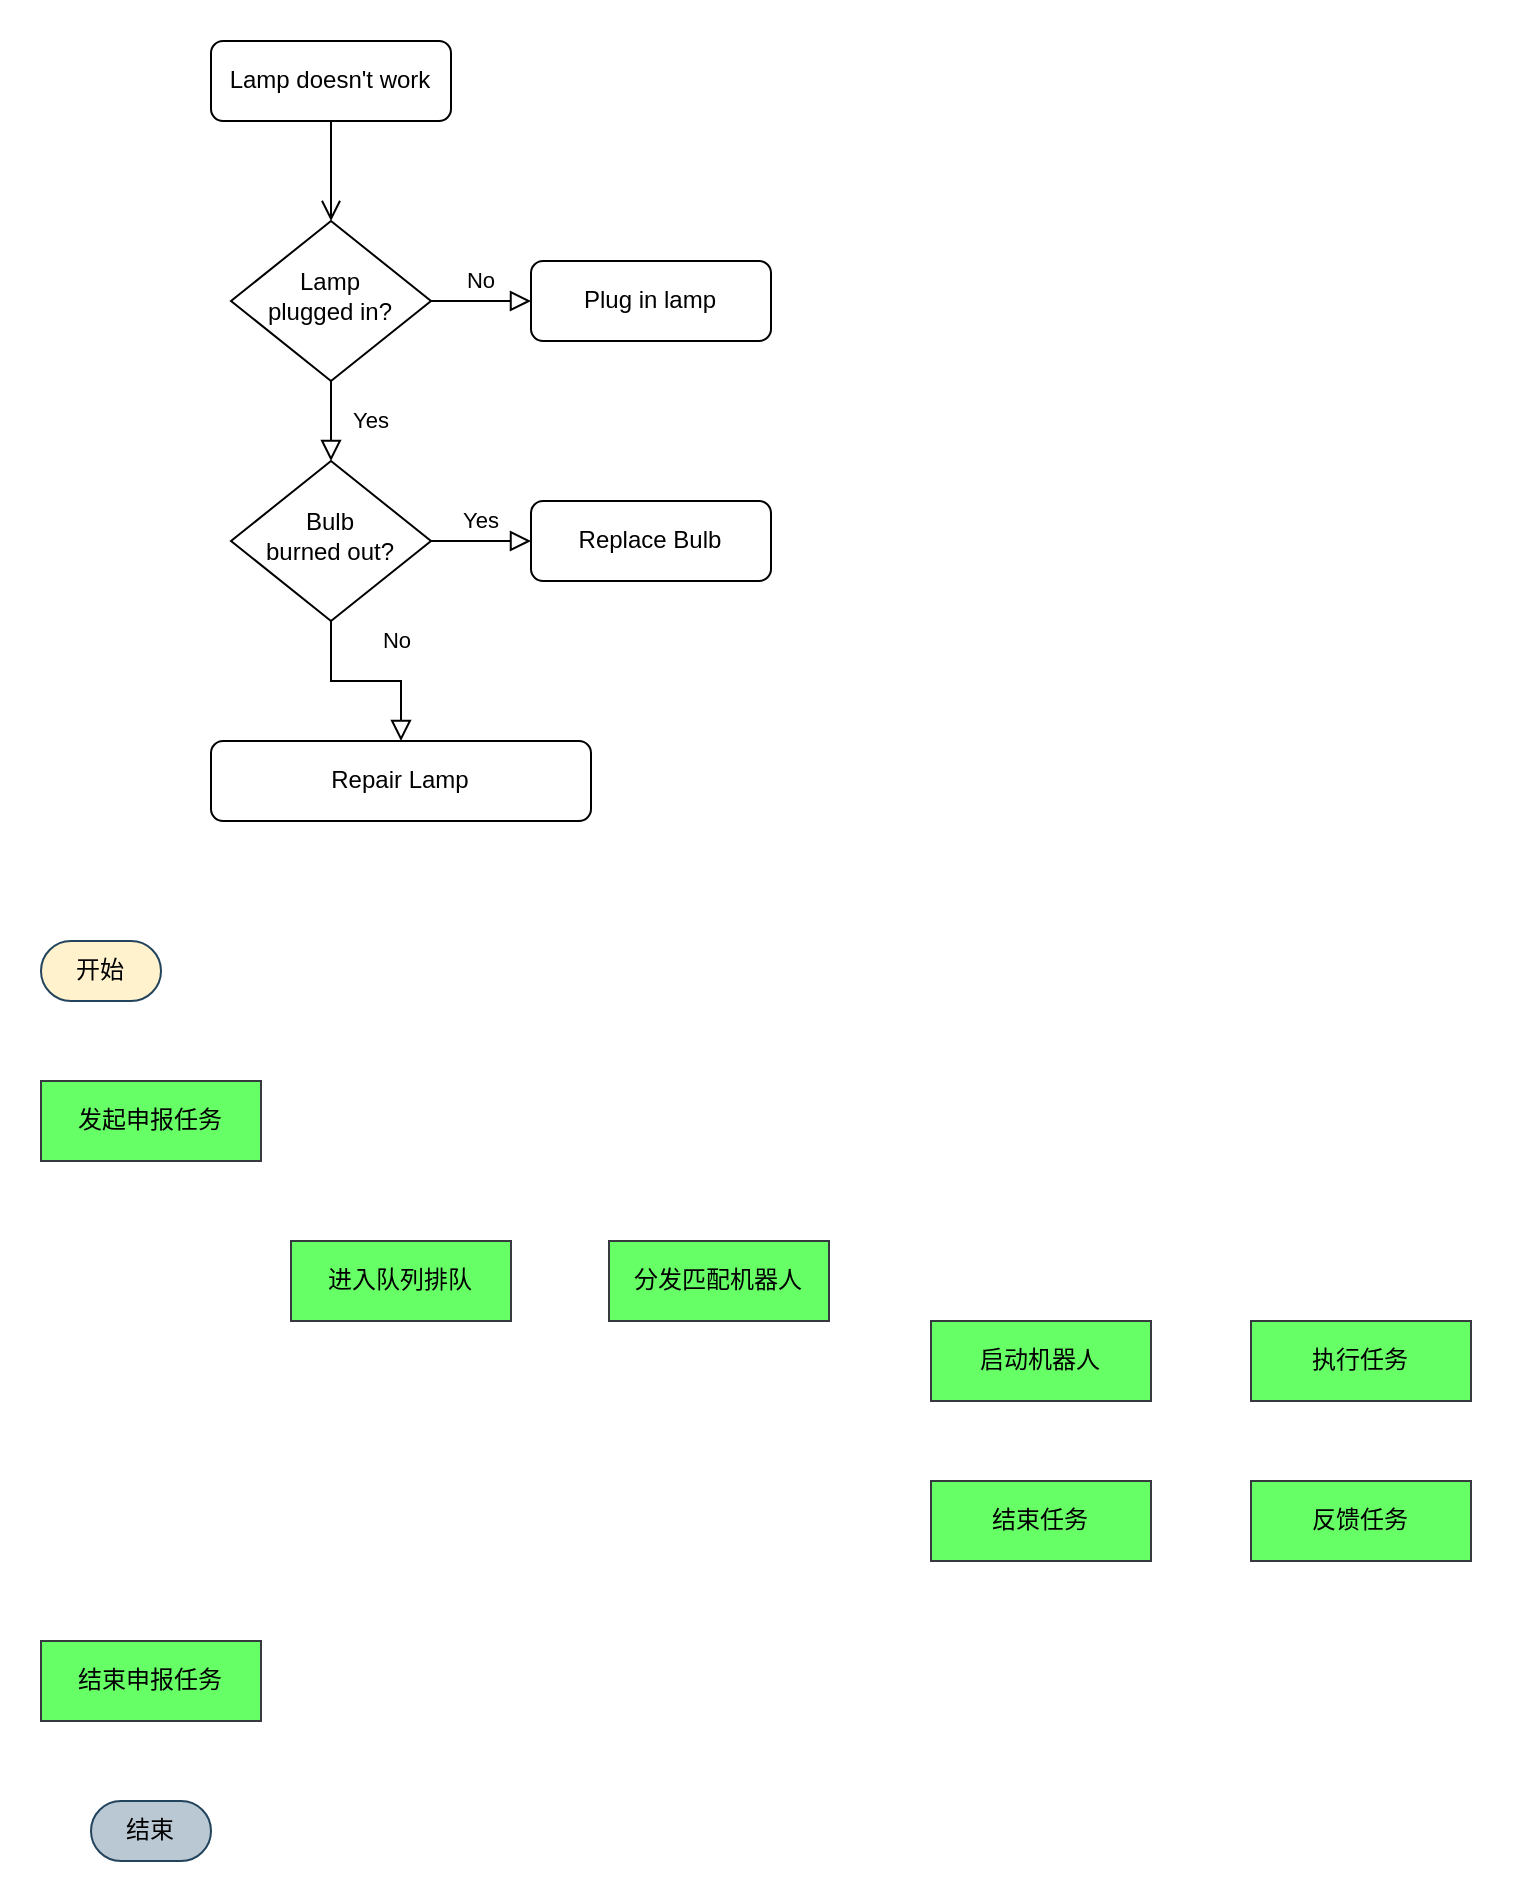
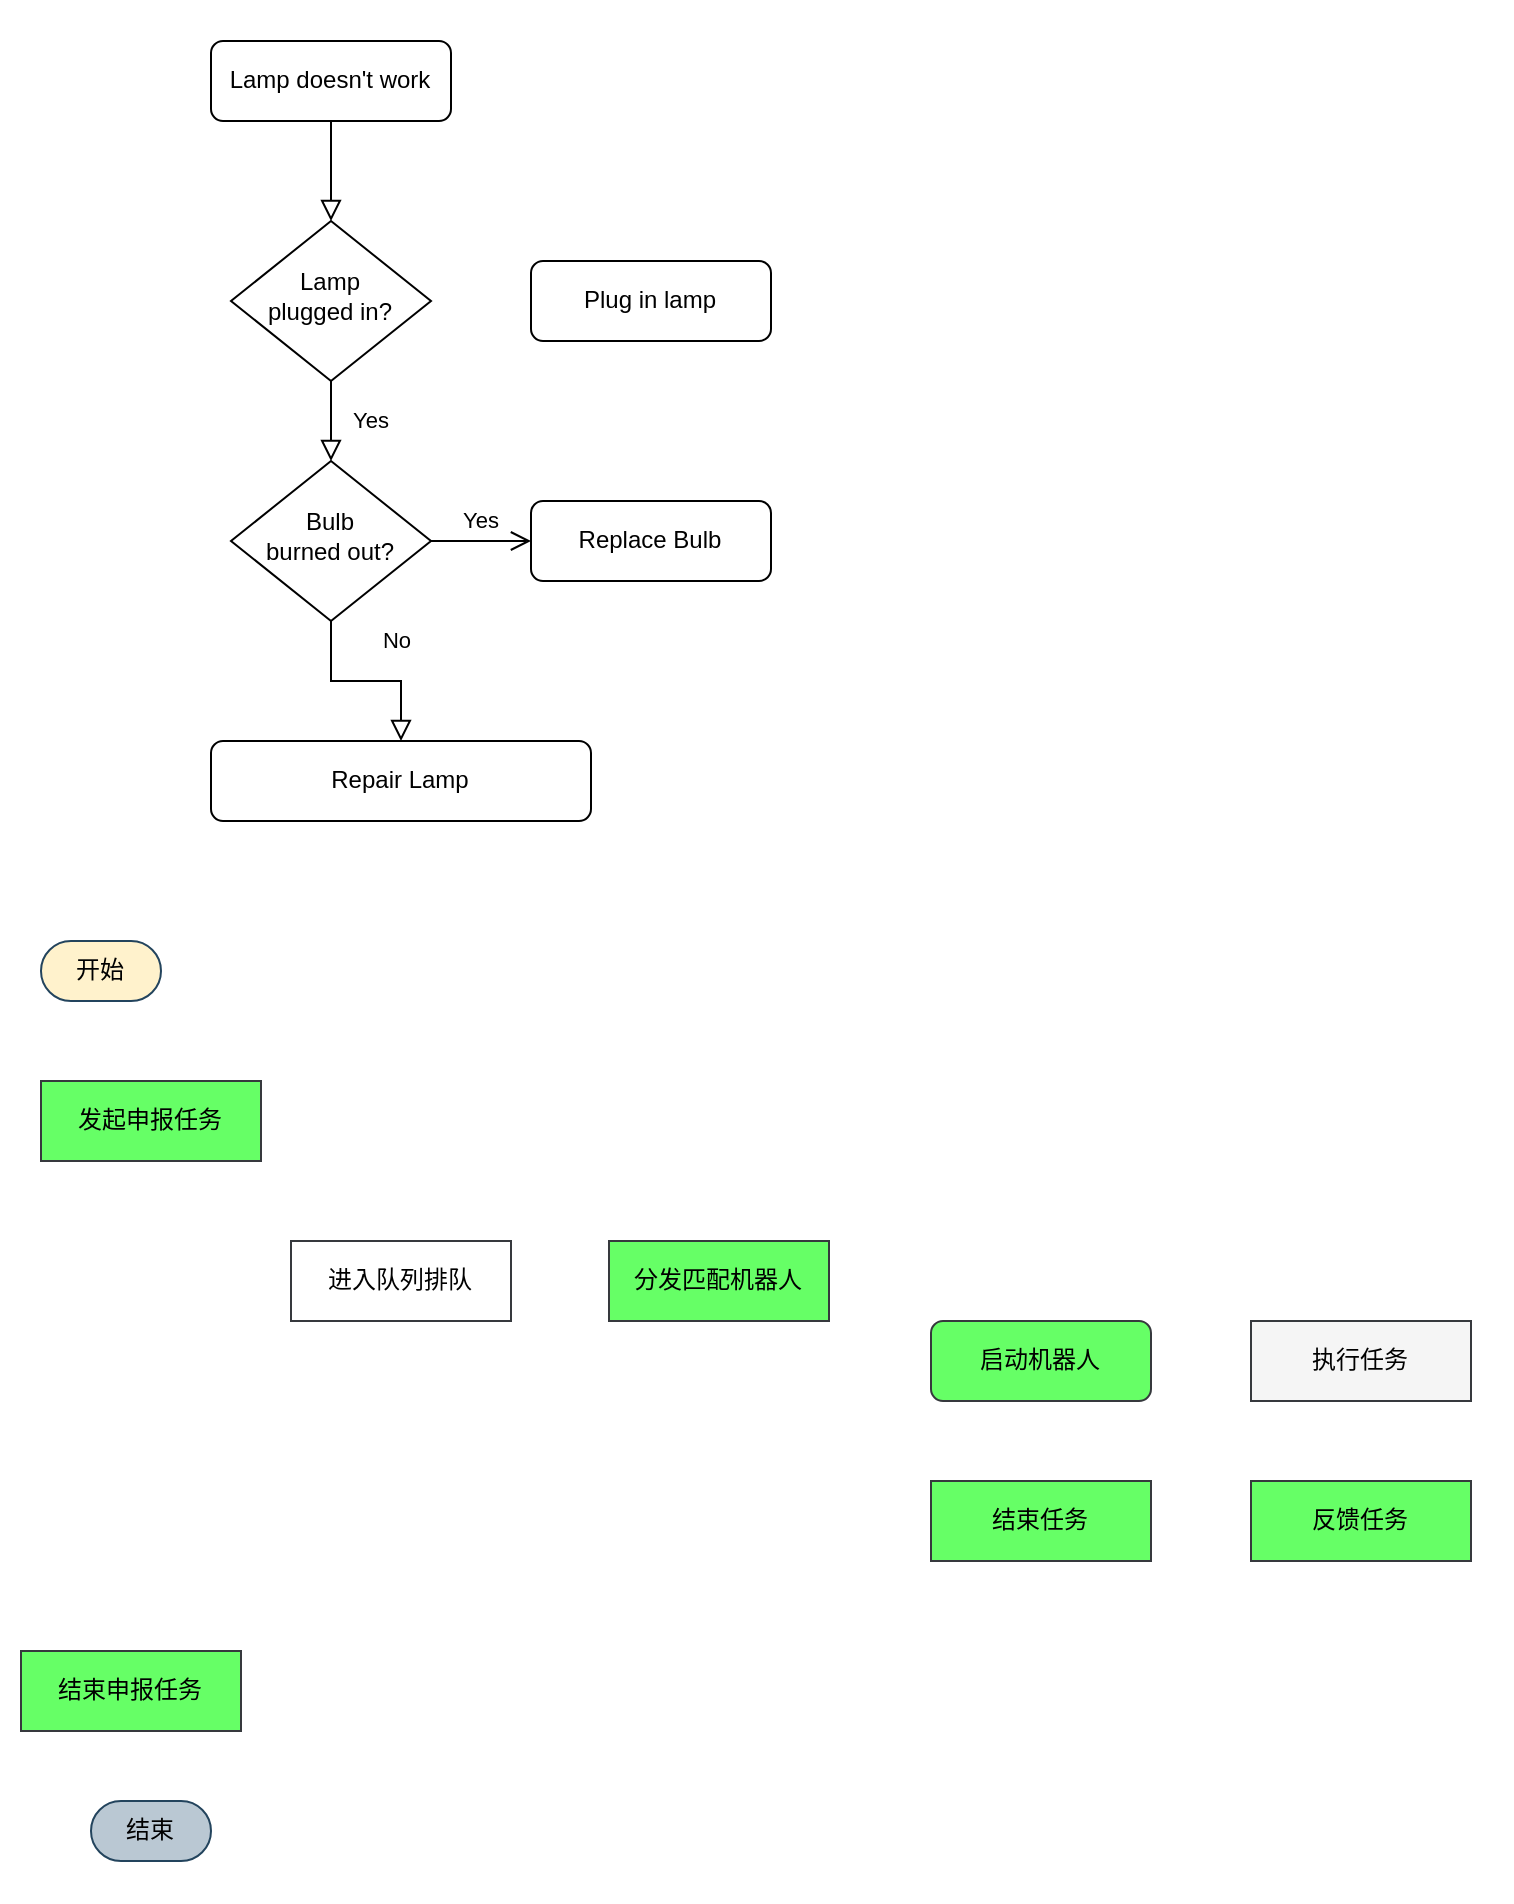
edge "Lamp doesn't work" -> "Lamp plugged in?": arrowhead open -> block
edge "Lamp plugged in?" -> "Plug in lamp": removed, label "No"
edge "Bulb burned out?" -> "Replace Bulb": arrowhead block -> open
node "进入队列排队": fillcolor #66ff66 -> #ffffff
node "启动机器人": shape rectangle -> rounded rectangle
node "执行任务": fillcolor #66ff66 -> #f5f5f5
node "结束申报任务": moved (151, 1681) -> (131, 1691)
